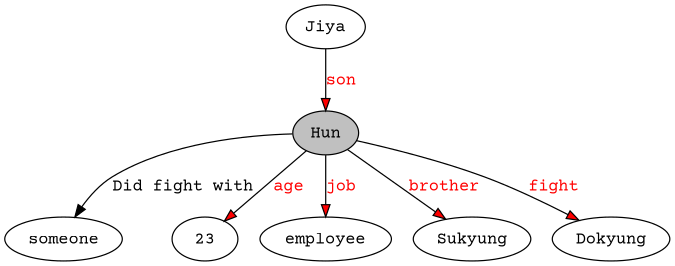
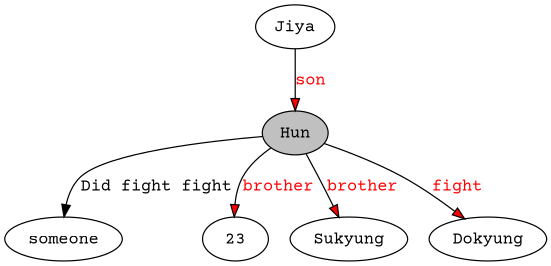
edge "Hun" -> "someone": label "Did fight with" -> "Did fight fight"
edge "Hun" -> "23": label "age" -> "brother"
node "employee": removed
